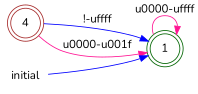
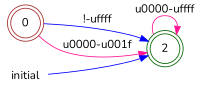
node "4": label "4" -> "0"
node "1": label "1" -> "2"
